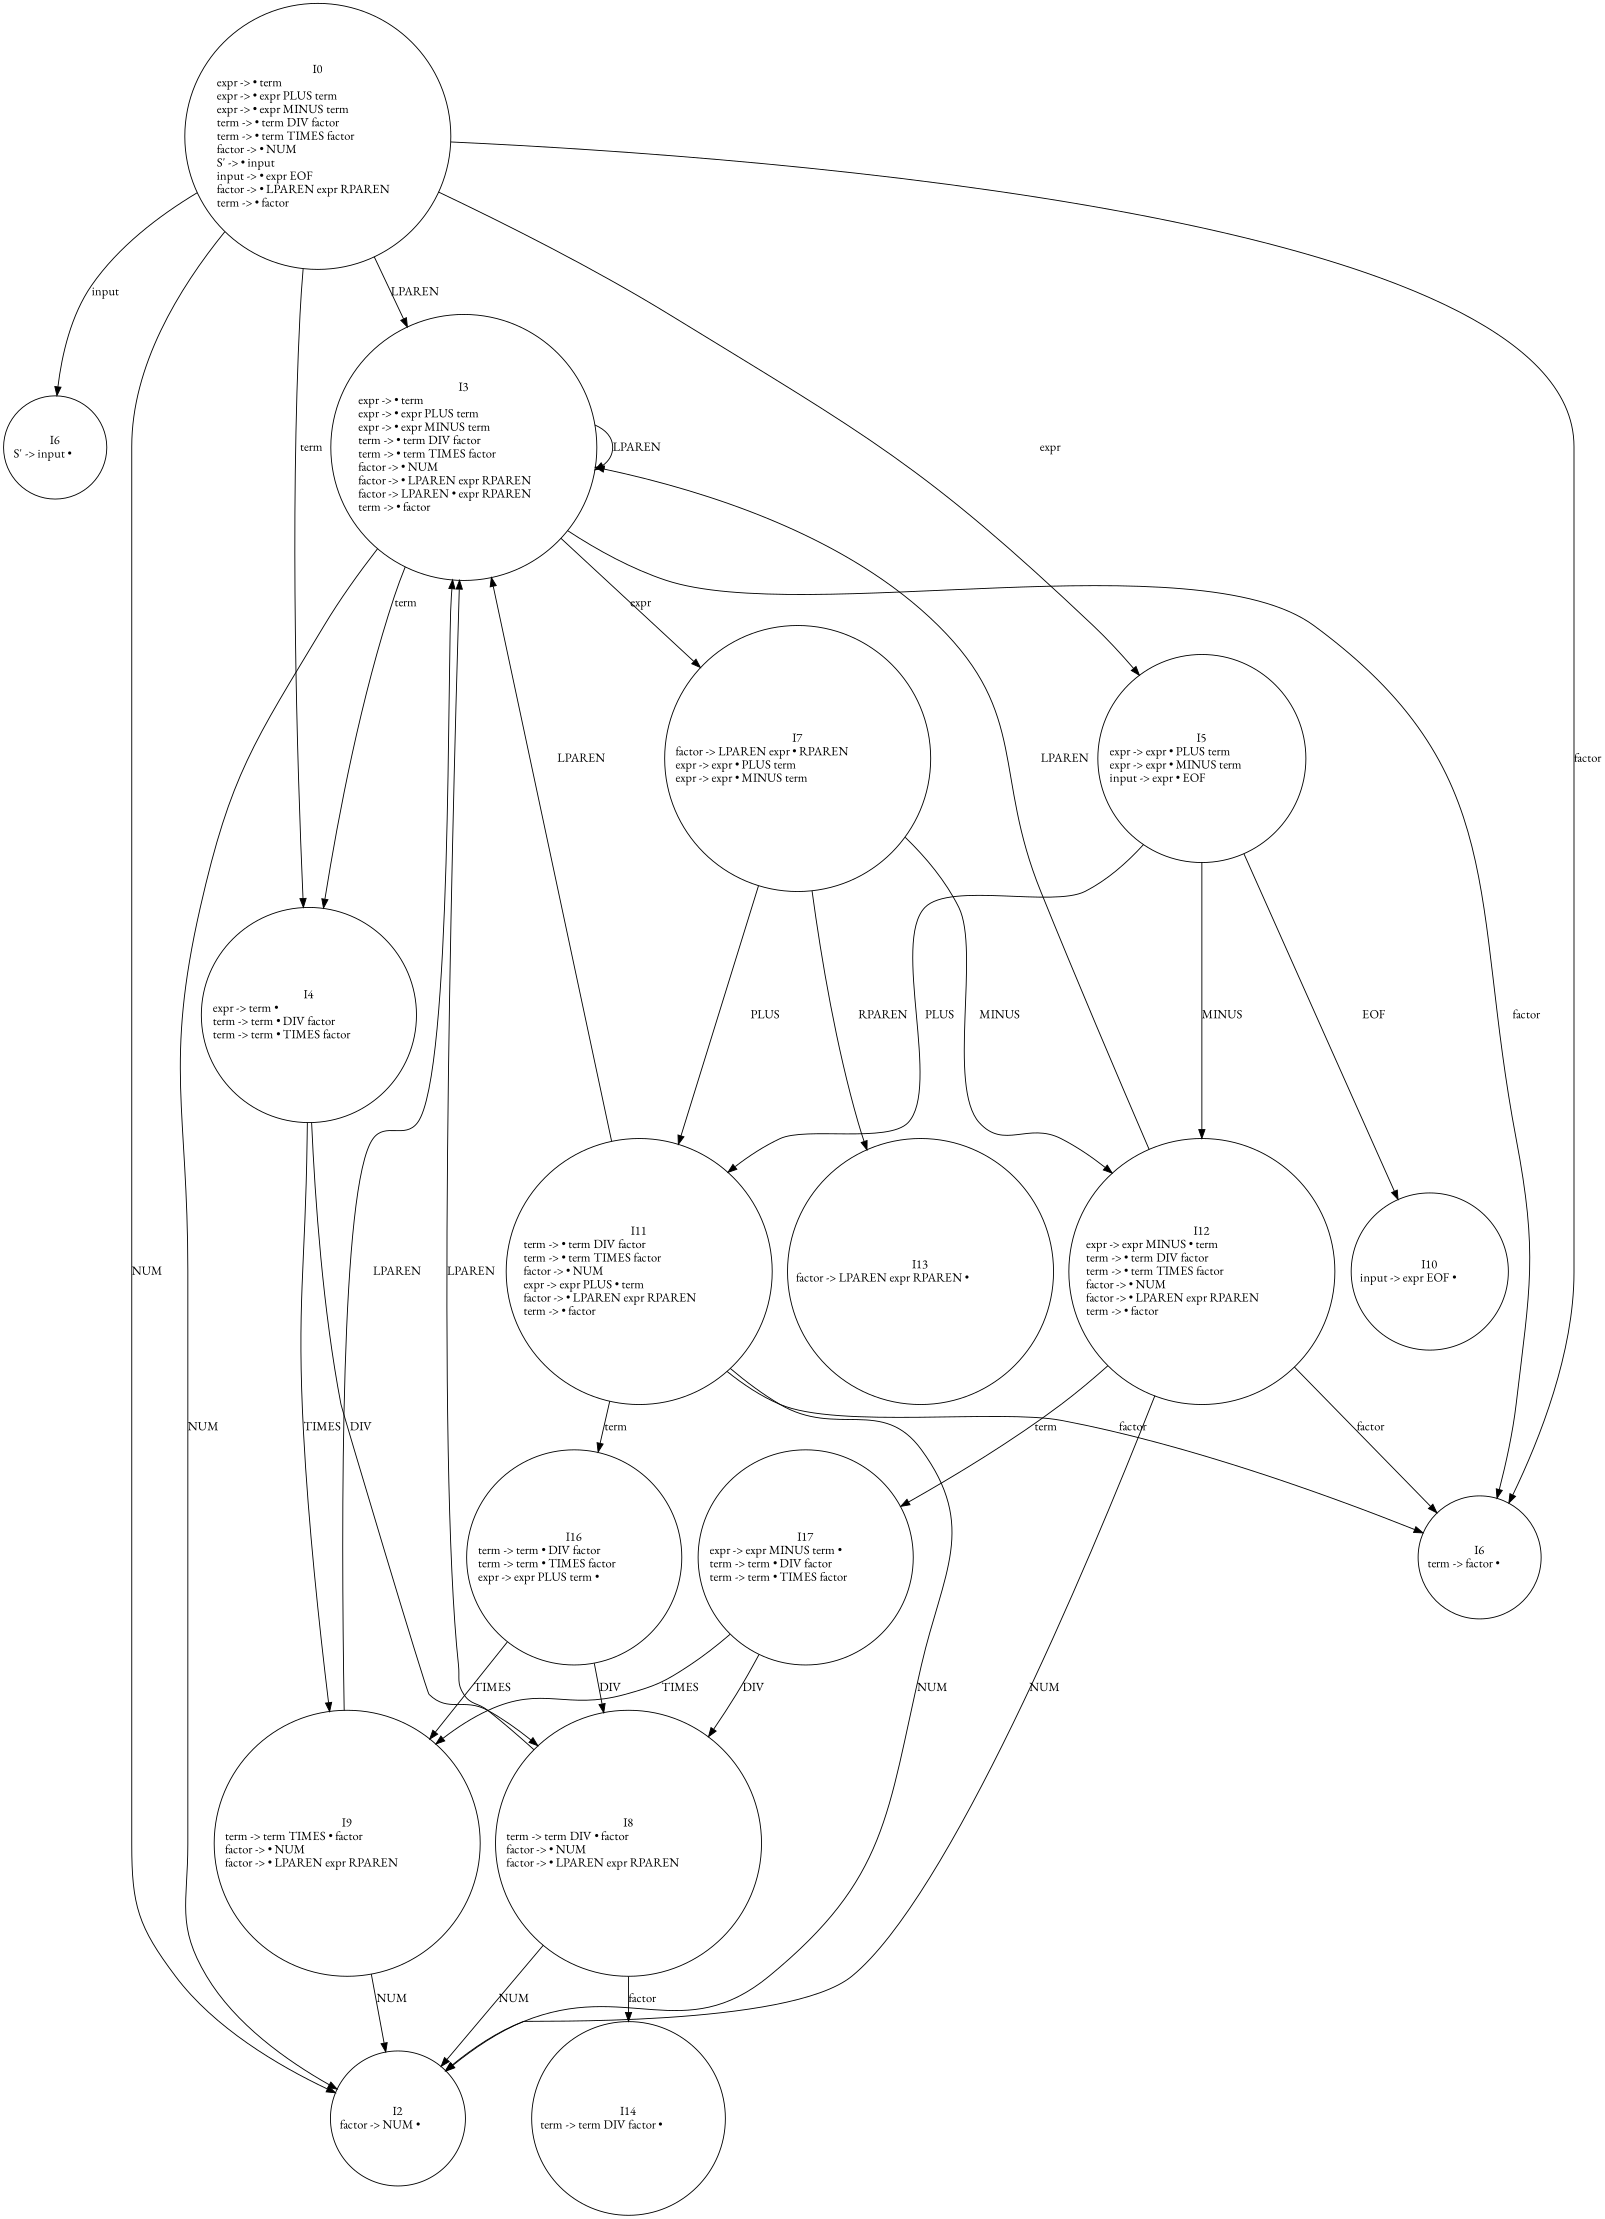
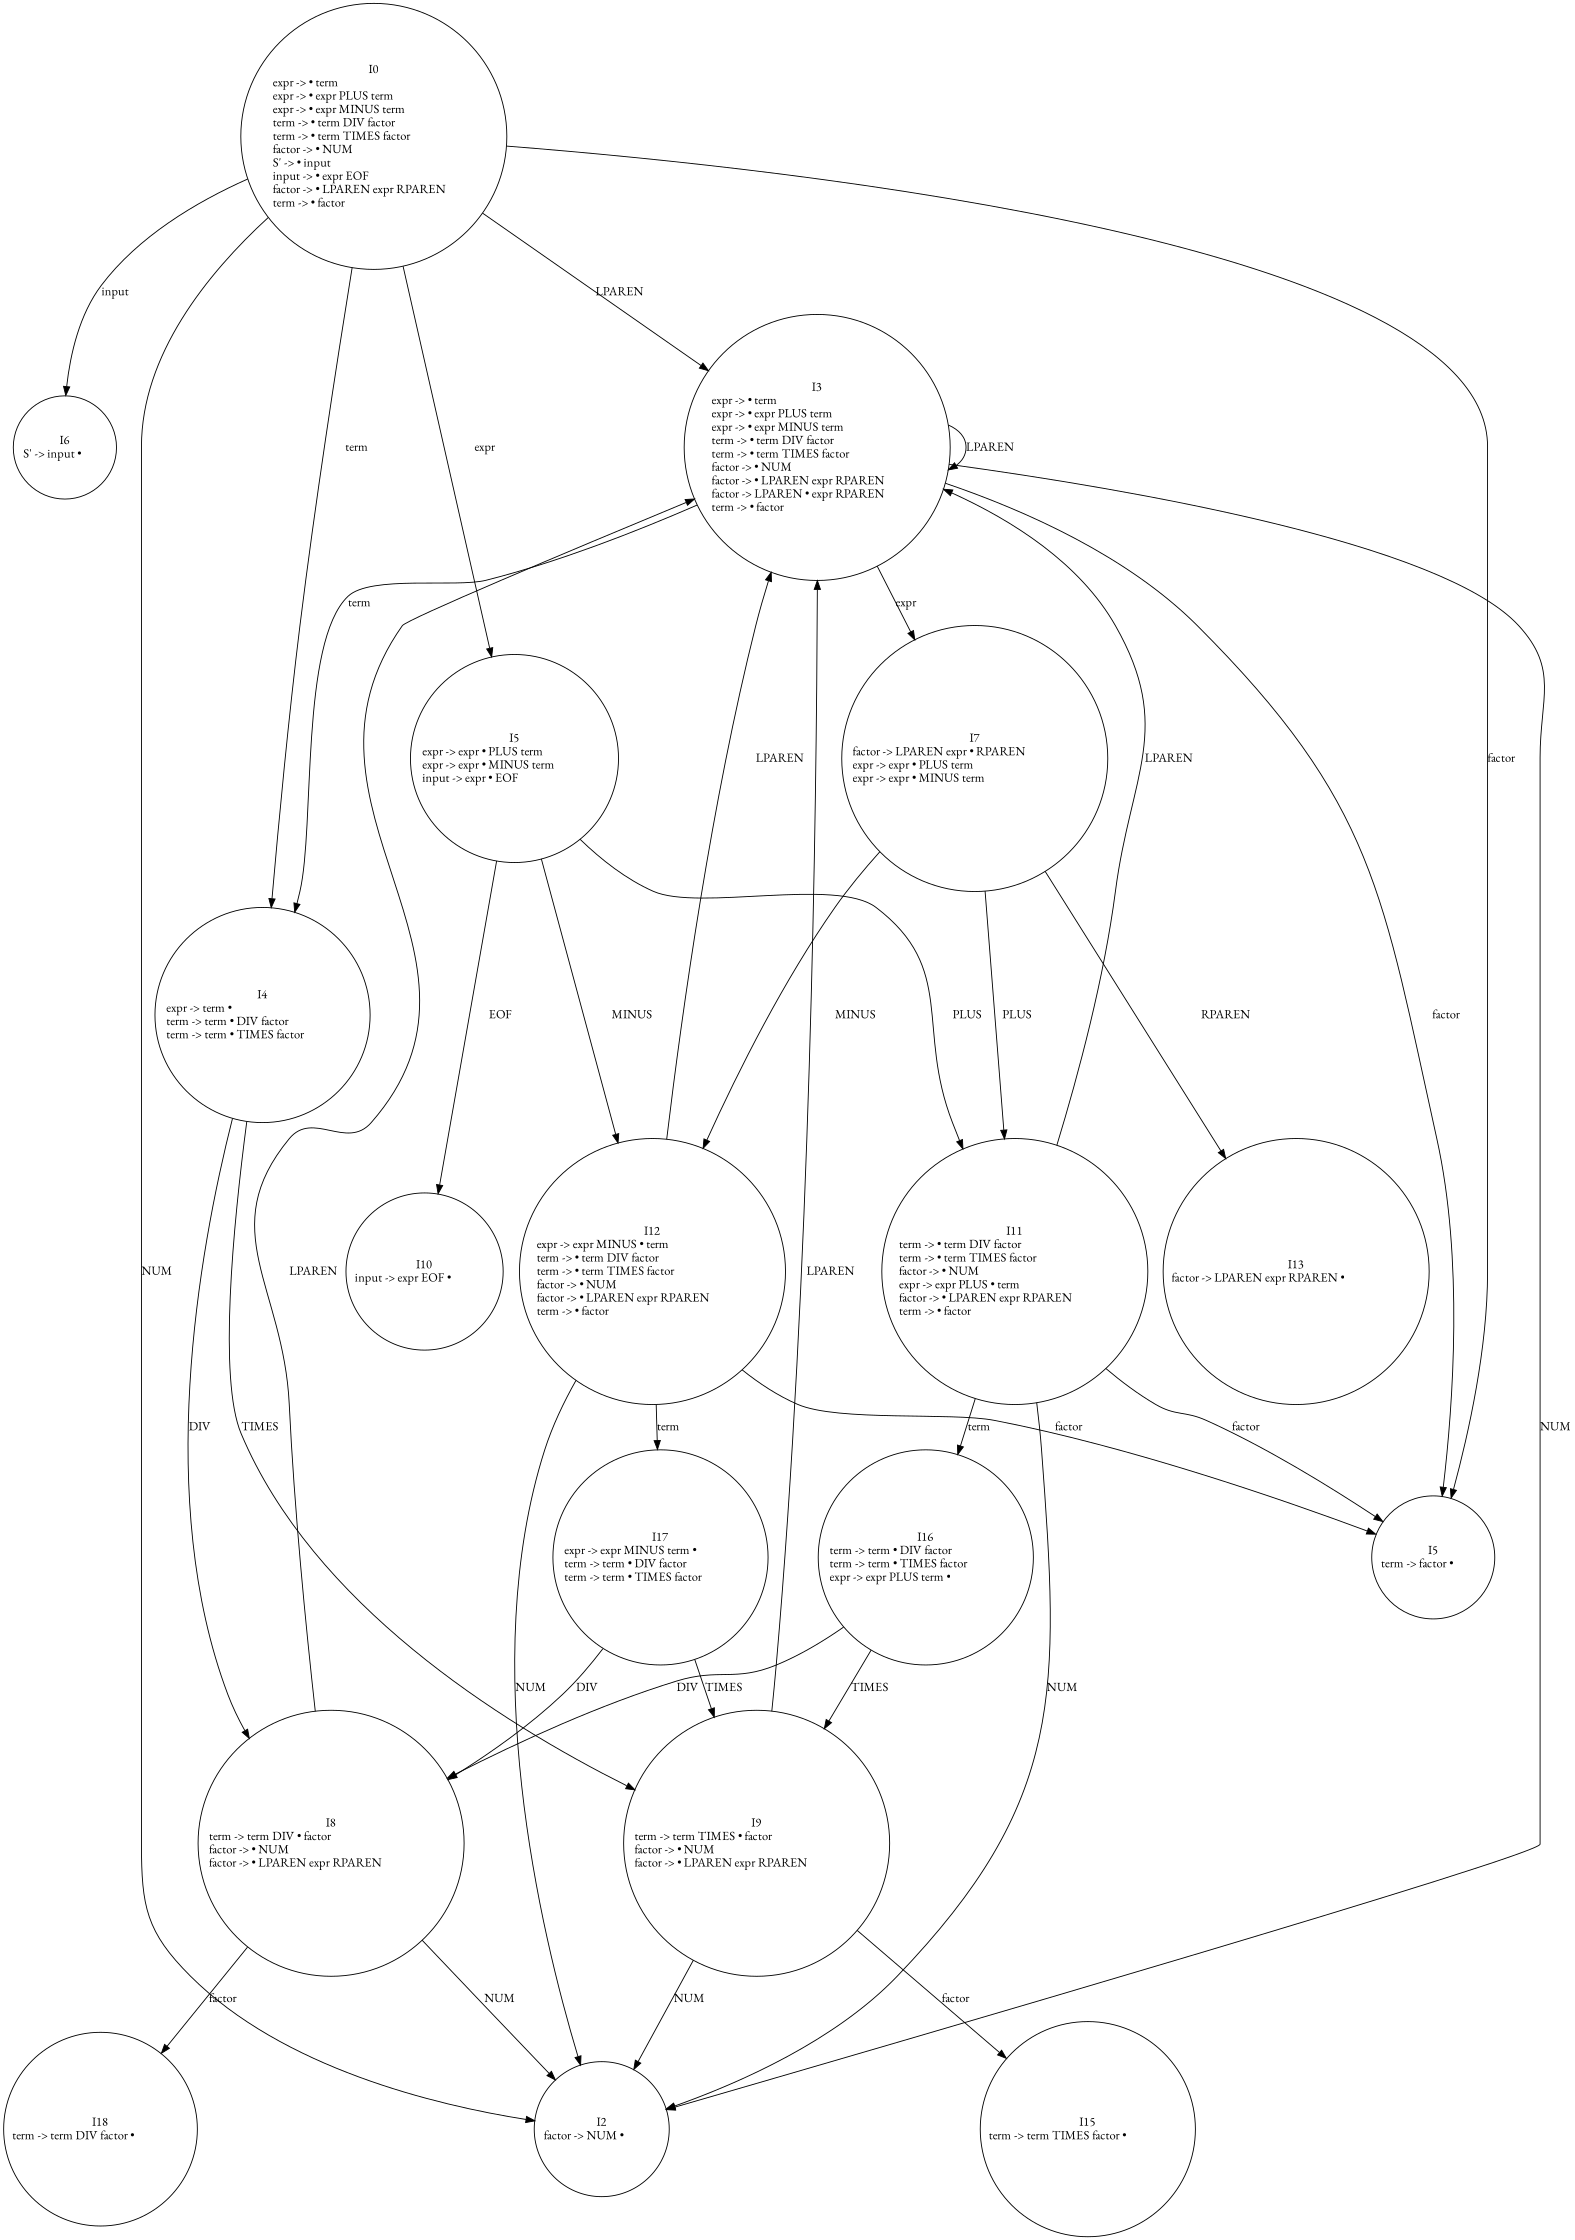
node "I6 term -> factor •": label "I6 term -> factor •" -> "I5 term -> factor •"
node "I14 term -> term DIV factor •": label "I14 term -> term DIV factor •" -> "I18 term -> term DIV factor •"
node "I15 term -> term TIMES factor •": added
